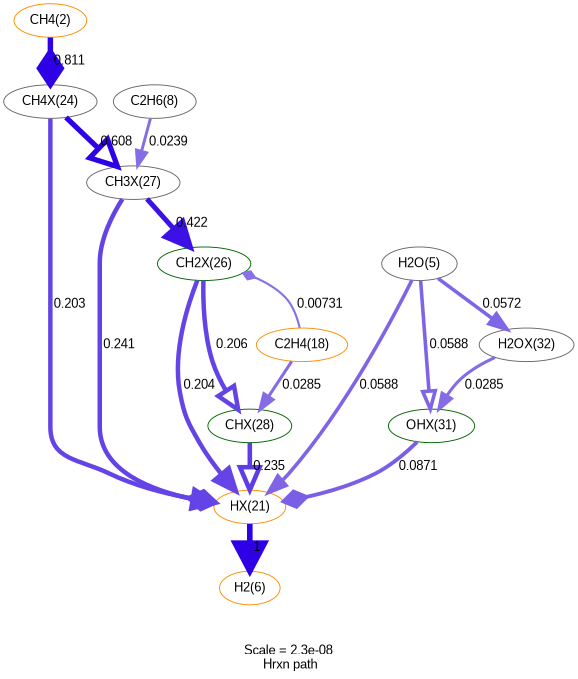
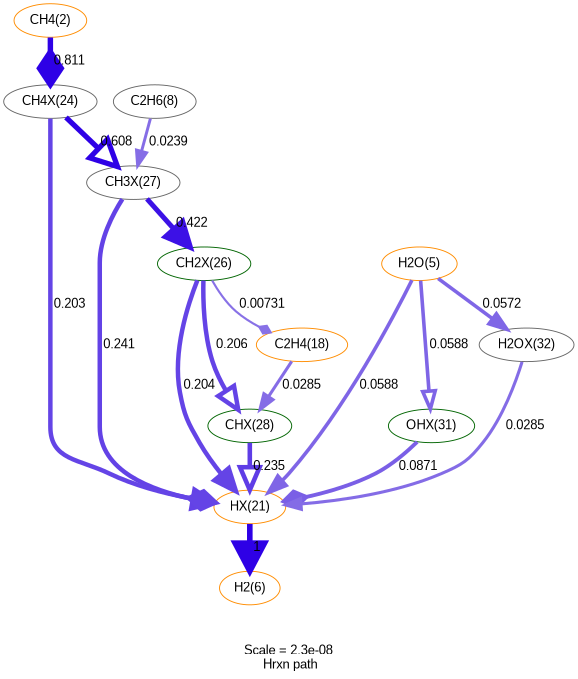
node "H2O(5)": color gray40 -> darkorange
edge "C2H4(18)" -> "CH2X(26)": reversed
edge "H2OX(32)" -> "OHX(31)": now "H2OX(32)" -> "HX(21)"
